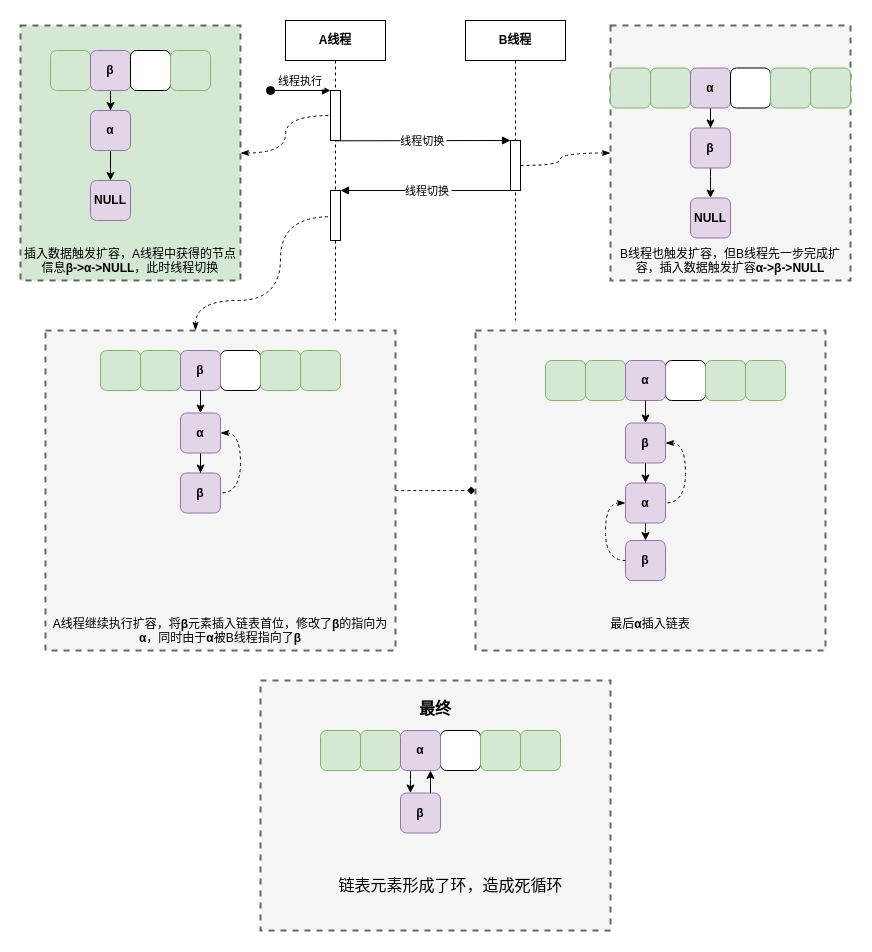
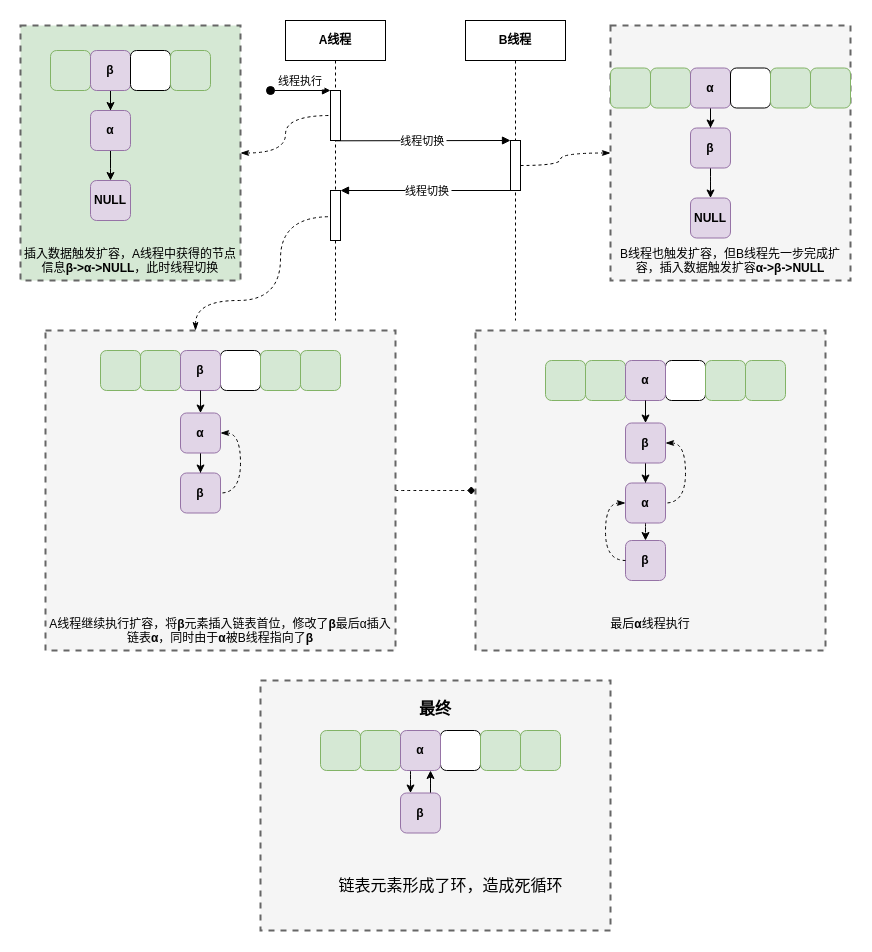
node "最后α插入链表": label "最后α插入链表" -> "最后α线程执行"
node "A线程继续执行扩容，将β元素插入链表首位，修改了β的指向为α，同时由于α被B线程指向了β": label "A线程继续执行扩容，将β元素插入链表首位，修改了β的指向为α，同时由于α被B线程指向了β" -> "A线程继续执行扩容，将β元素插入链表首位，修改了β最后α插入链表α，同时由于α被B线程指向了β"
